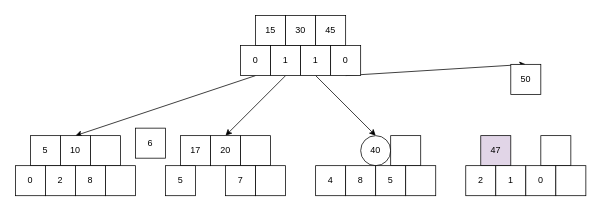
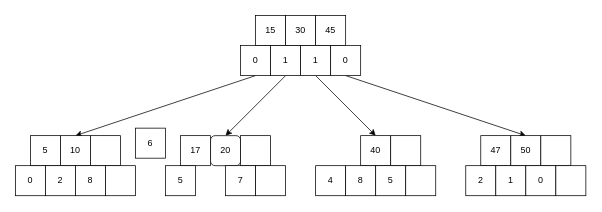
node "50": moved (525, 79) -> (525, 150)
node "20": shape rectangle -> rounded rectangle
node "40": shape ellipse -> rectangle
node "47": fillcolor #e1d5e7 -> #ffffff
